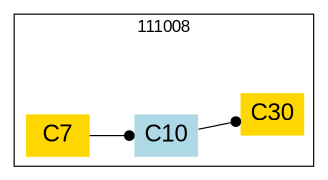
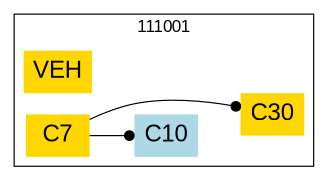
cluster "111008": label "111008" -> "111001"
node "VEH": added
edge "C10" -> "C30": now "C7" -> "C30"
